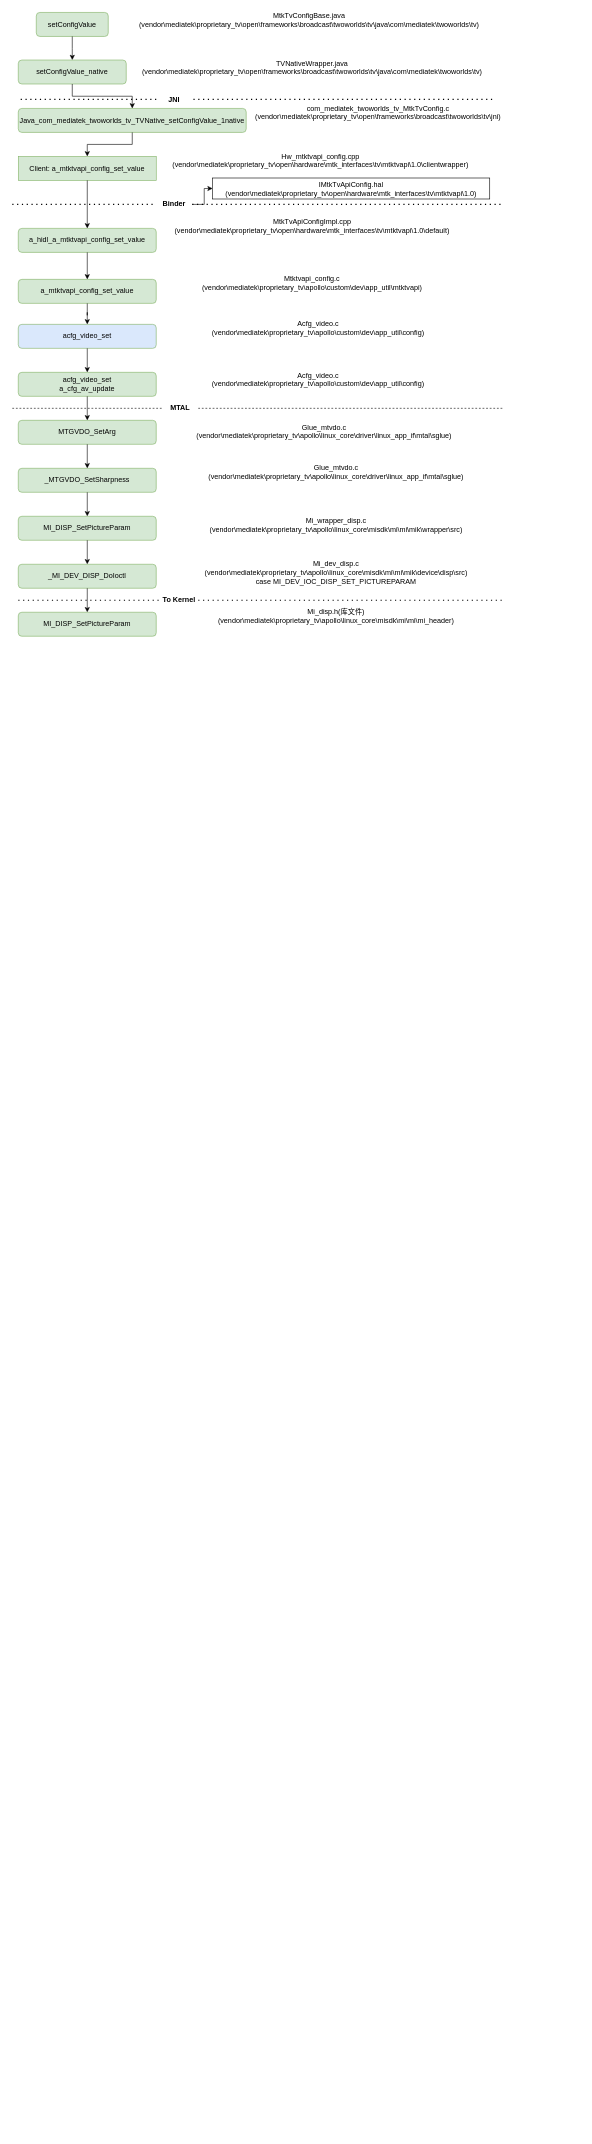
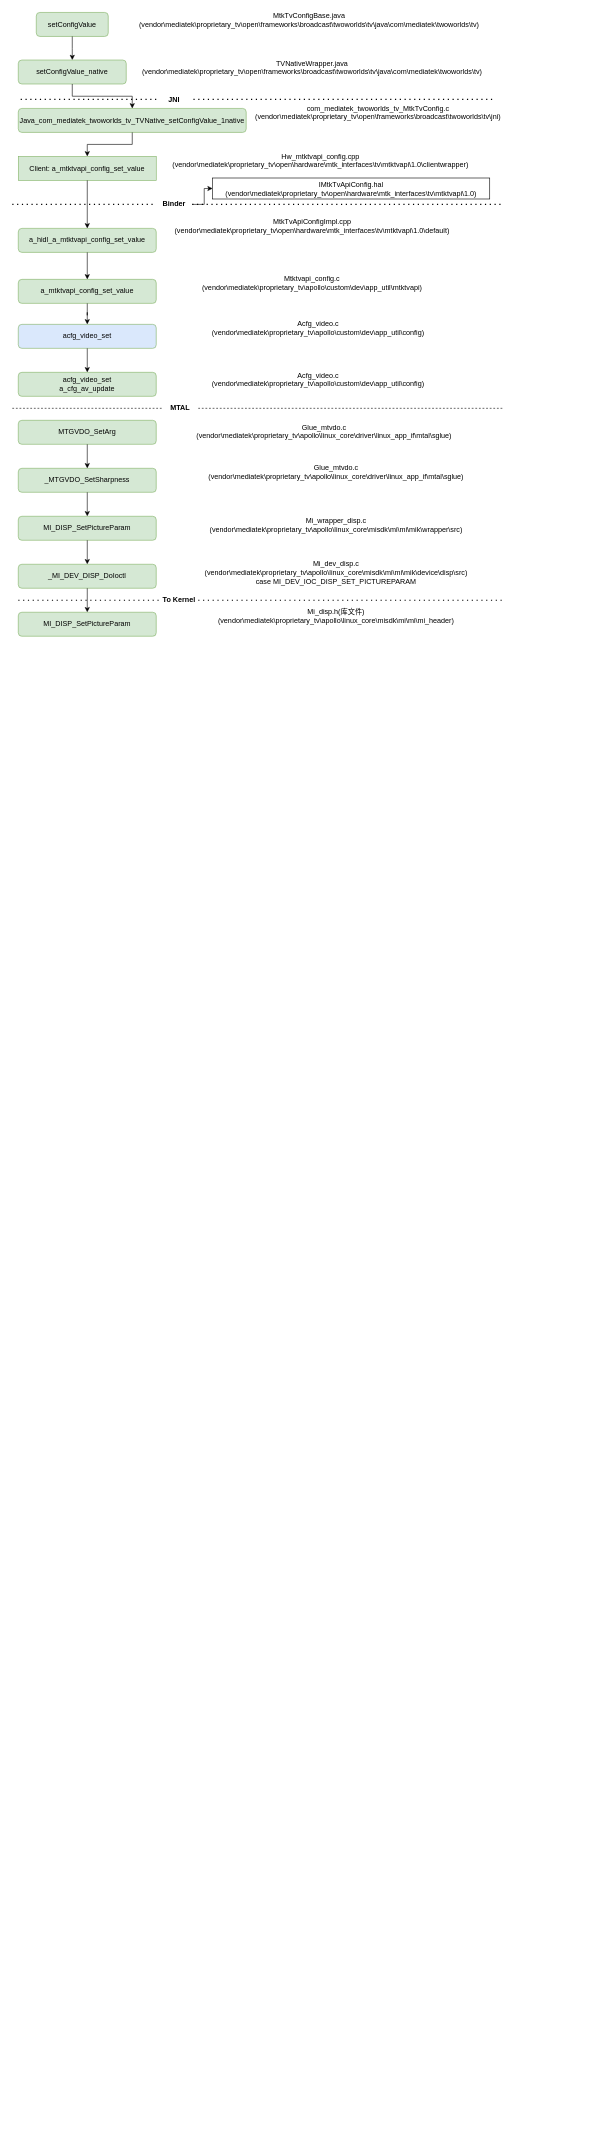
edge "acfg_video_set a_cfg_av_update" -> "MTGVDO_SetArg": removed
